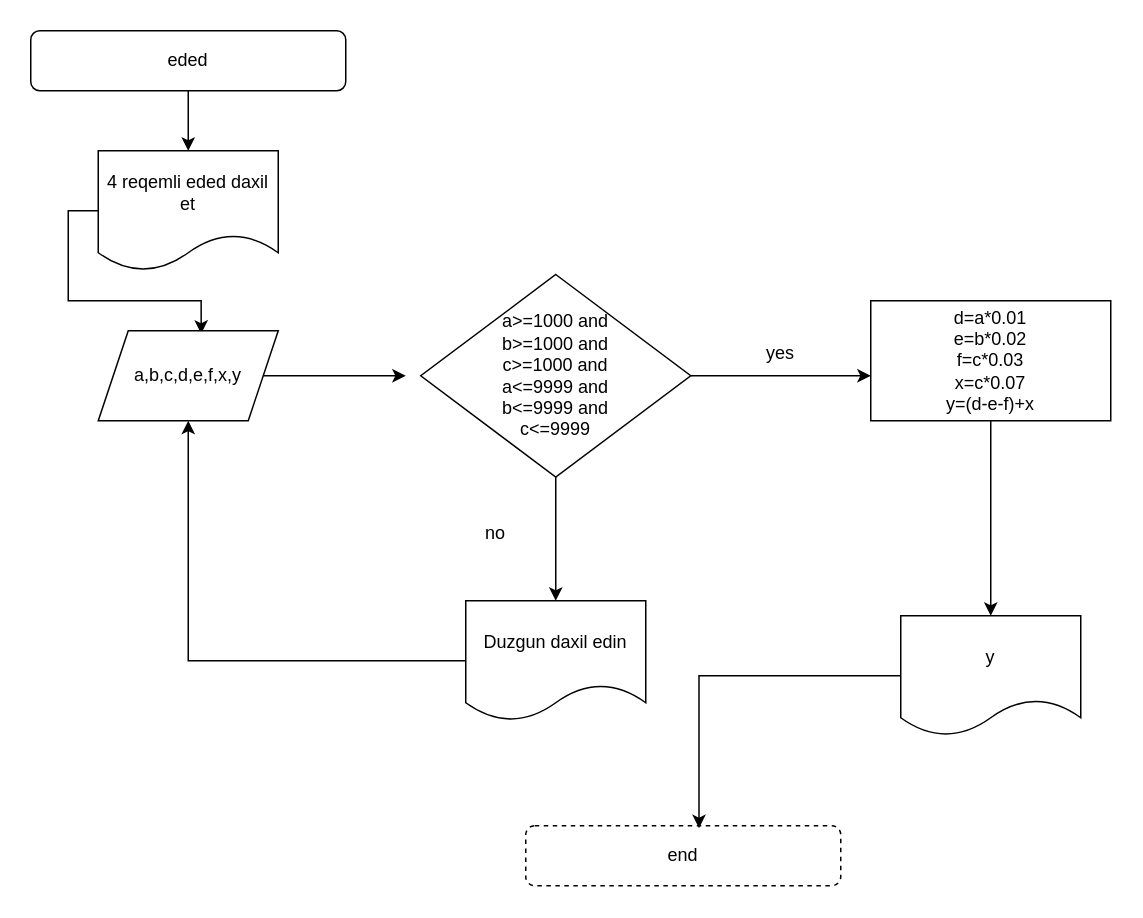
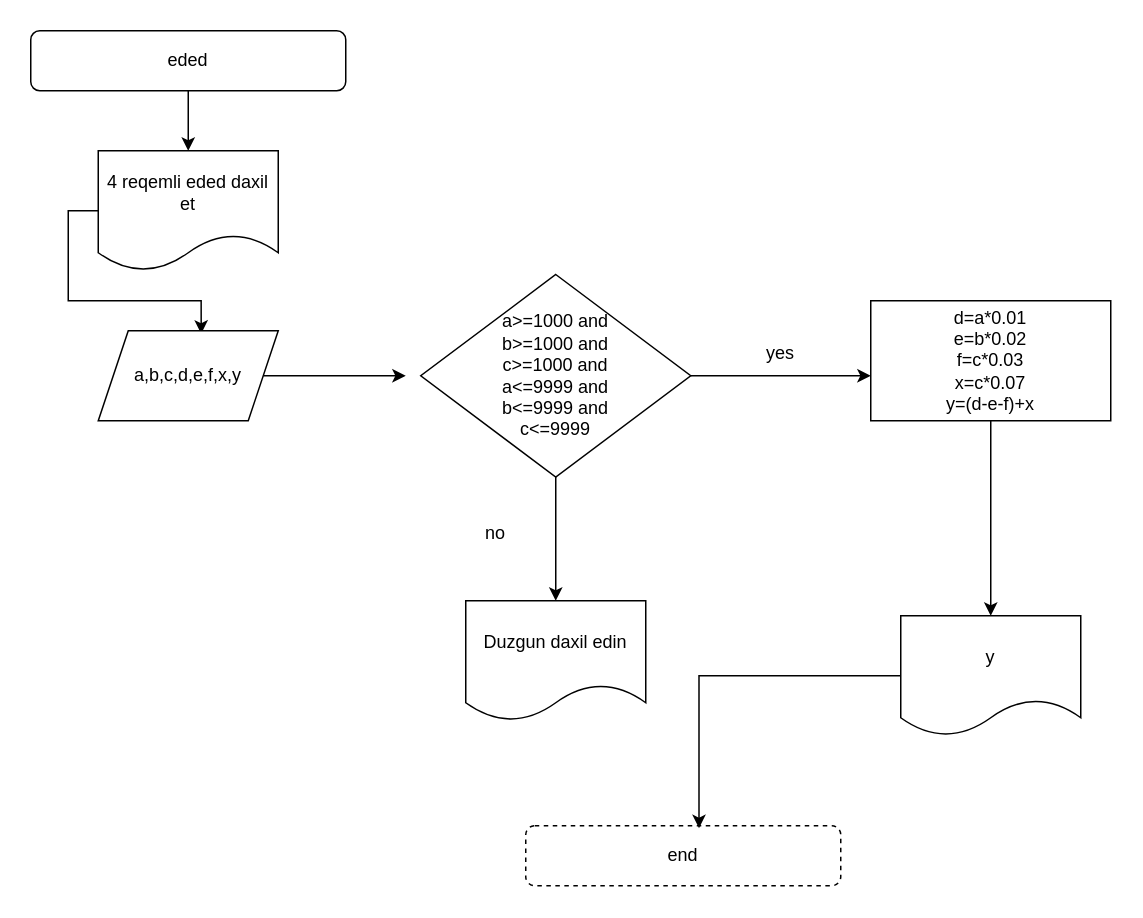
edge "Duzgun daxil edin" -> "a,b,c,d,e,f,x,y": removed
